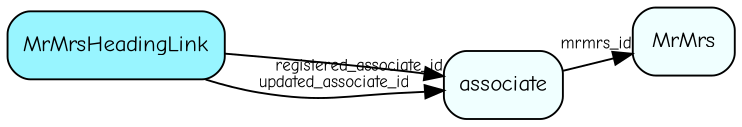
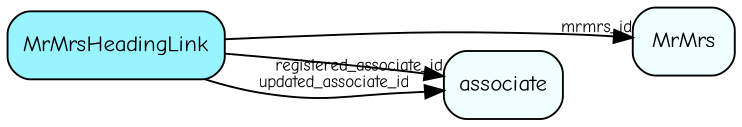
edge "associate" -> "MrMrs": now "MrMrsHeadingLink" -> "MrMrs"
